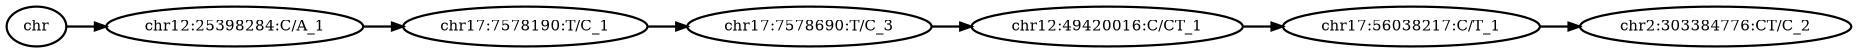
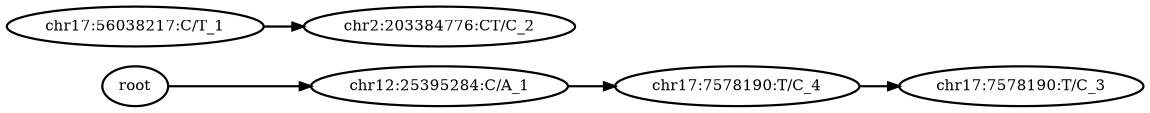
node "chr": label "chr" -> "root"
node "chr12:25398284:C/A_1": label "chr12:25398284:C/A_1" -> "chr12:25395284:C/A_1"
node "chr17:7578190:T/C_1": label "chr17:7578190:T/C_1" -> "chr17:7578190:T/C_4"
node "chr17:7578690:T/C_3": label "chr17:7578690:T/C_3" -> "chr17:7578190:T/C_3"
node "chr12:49420016:C/CT_1": removed
node "chr2:303384776:CT/C_2": label "chr2:303384776:CT/C_2" -> "chr2:203384776:CT/C_2"
